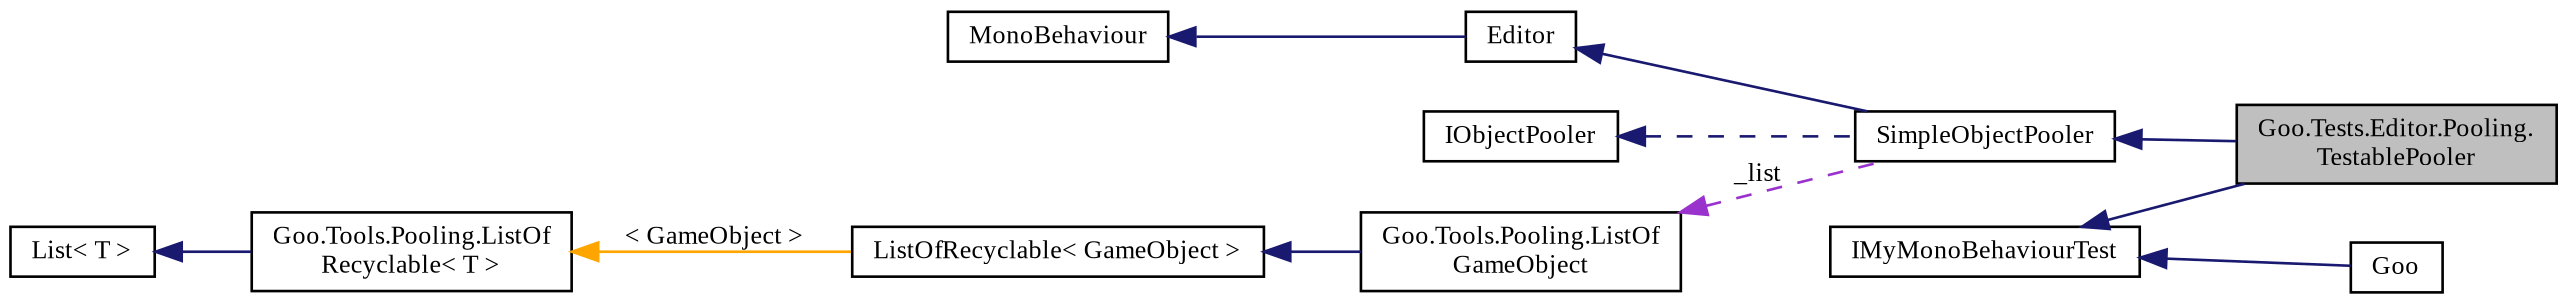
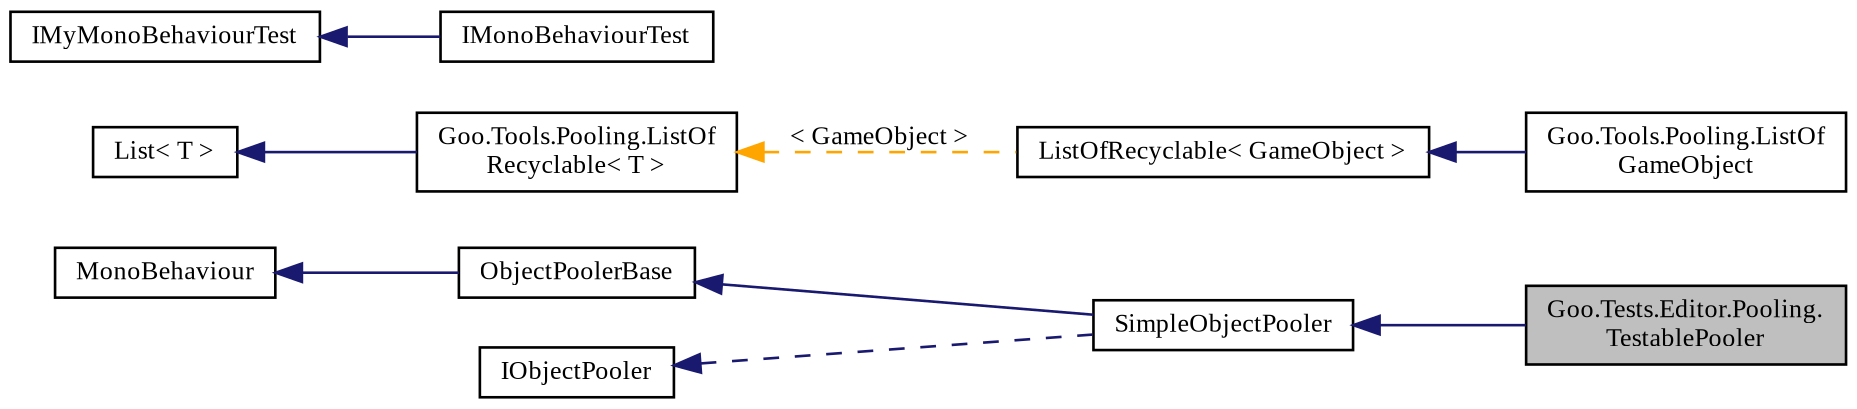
node "Editor": label "Editor" -> "ObjectPoolerBase"
edge "SimpleObjectPooler" -> "Goo.Tools.Pooling.ListOf GameObject": removed, label "_list"
edge "Goo.Tests.Editor.Pooling. TestablePooler" -> "IMyMonoBehaviourTest": removed
edge "ListOfRecyclable< GameObject >" -> "Goo.Tools.Pooling.ListOf Recyclable< T >": style solid -> dashed
node "Goo": label "Goo" -> "IMonoBehaviourTest"
